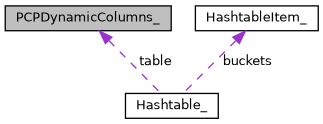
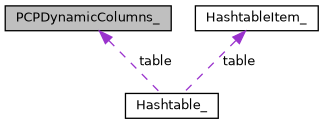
edge "Hashtable_" -> "HashtableItem_": label " buckets" -> " table"
